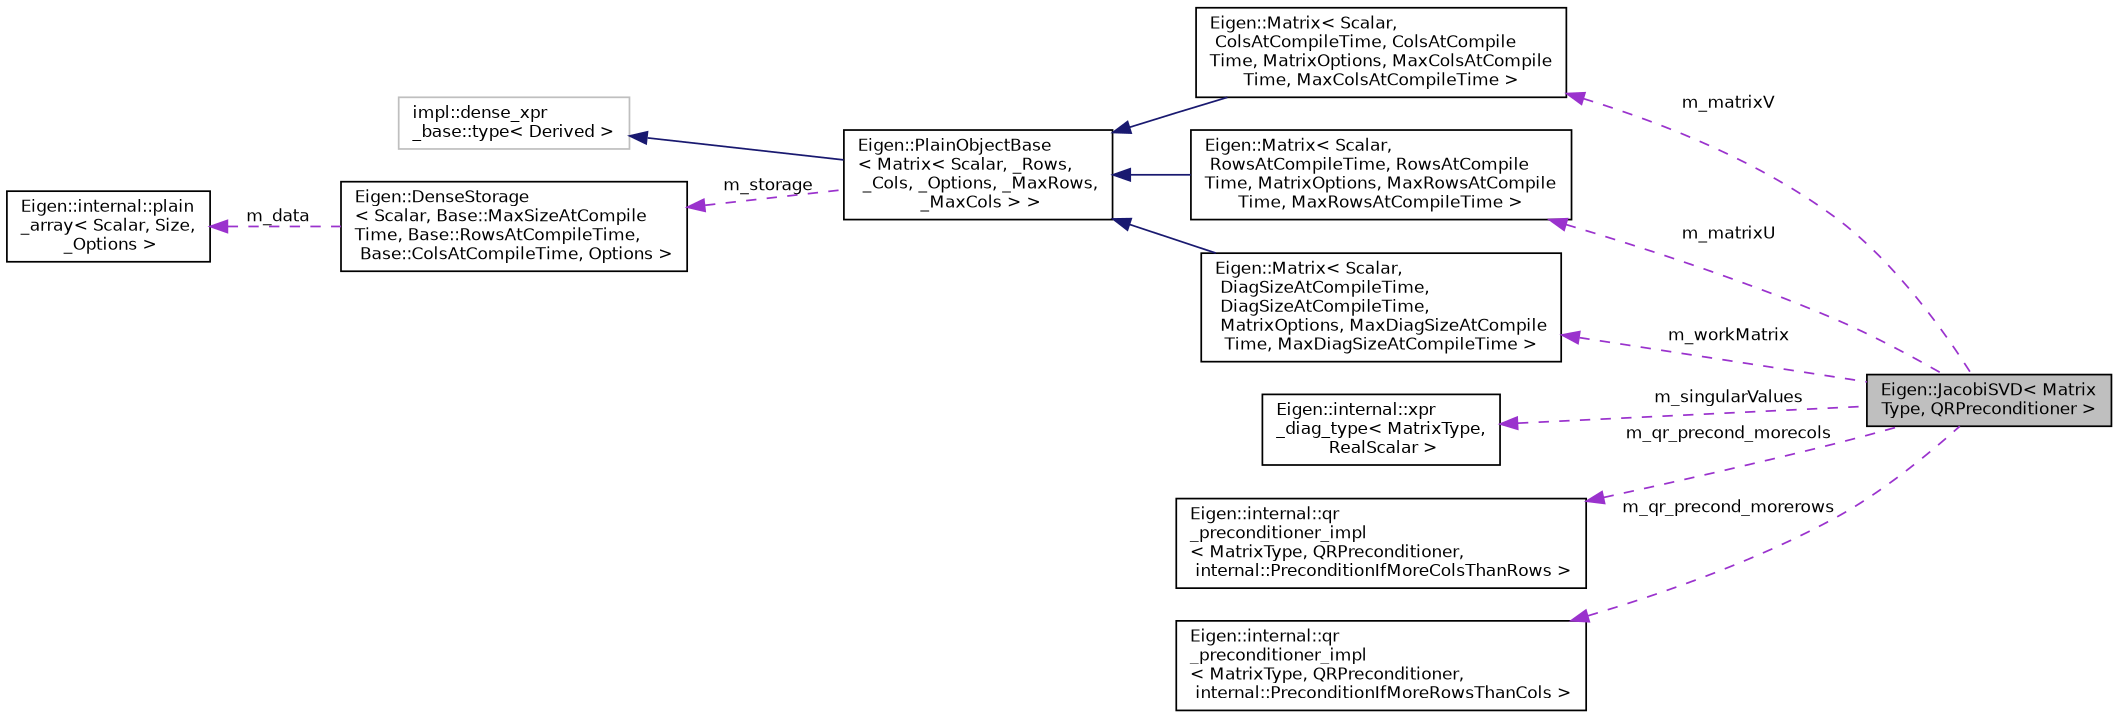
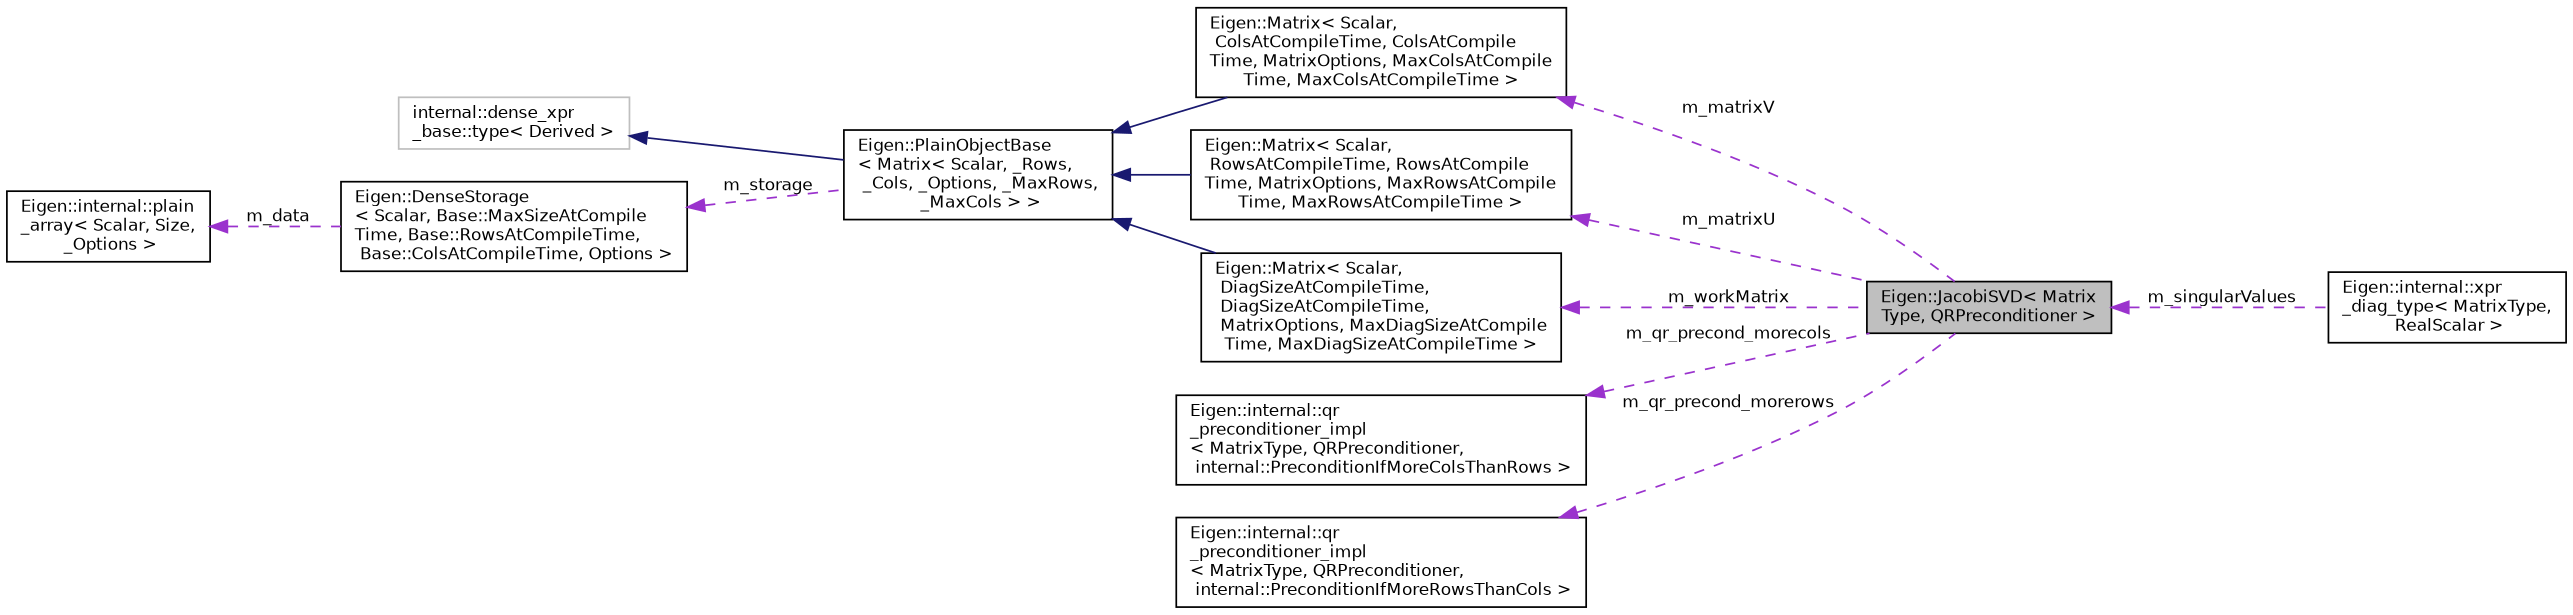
node "impl::dense_xpr _base::type< Derived >": label "impl::dense_xpr _base::type< Derived >" -> "internal::dense_xpr _base::type< Derived >"
edge "Eigen::JacobiSVD< Matrix Type, QRPreconditioner >" -> "Eigen::internal::xpr _diag_type< MatrixType, RealScalar >": reversed
